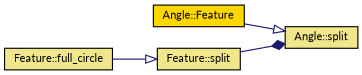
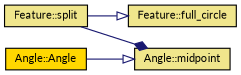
node "Angle::Feature": label "Angle::Feature" -> "Angle::Angle"
node "Angle::split": label "Angle::split" -> "Angle::midpoint"
edge "Feature::full_circle" -> "Feature::split": reversed
